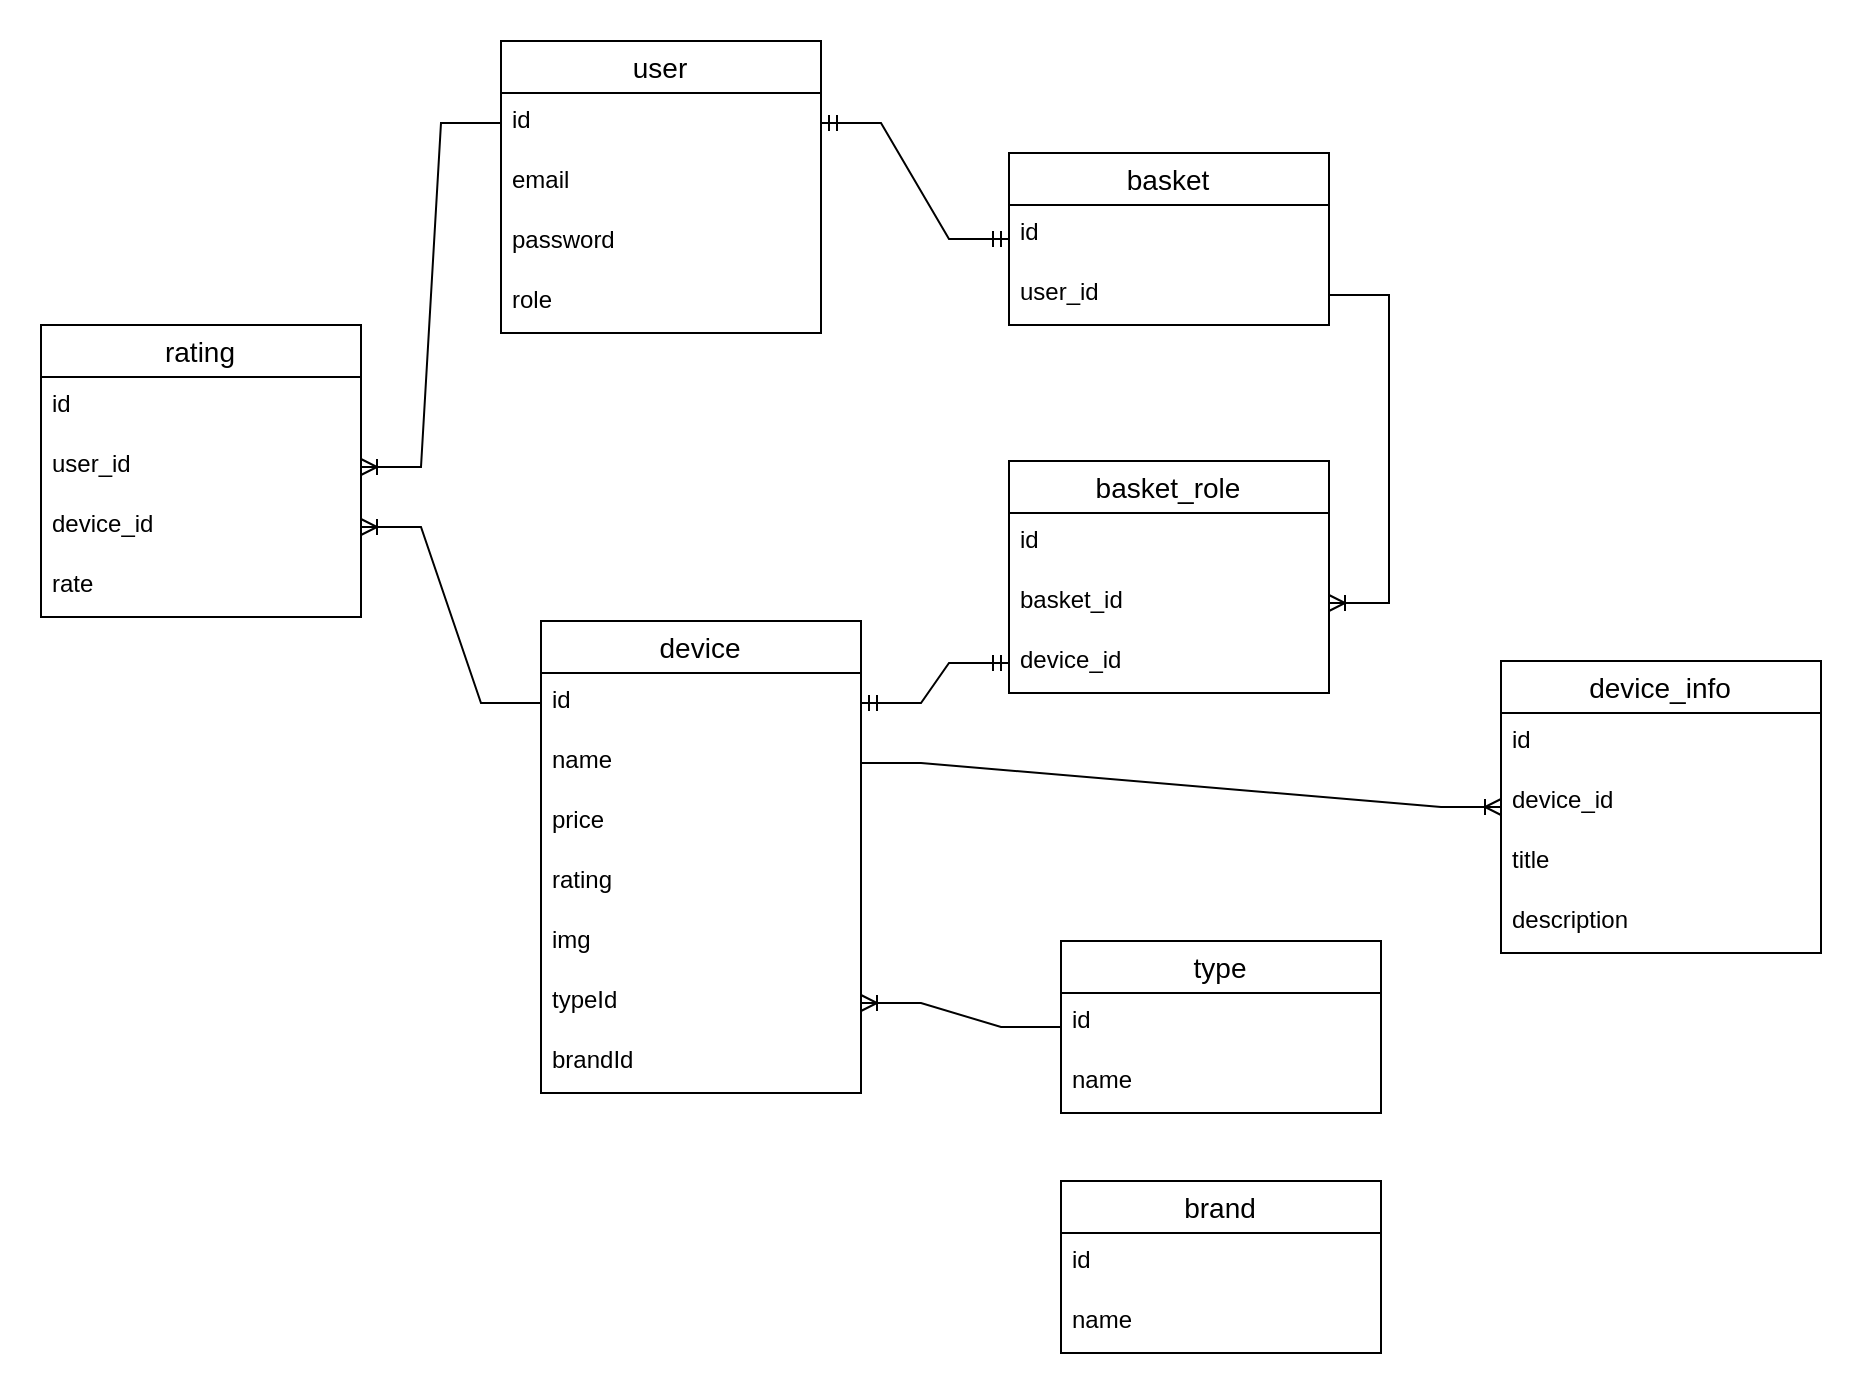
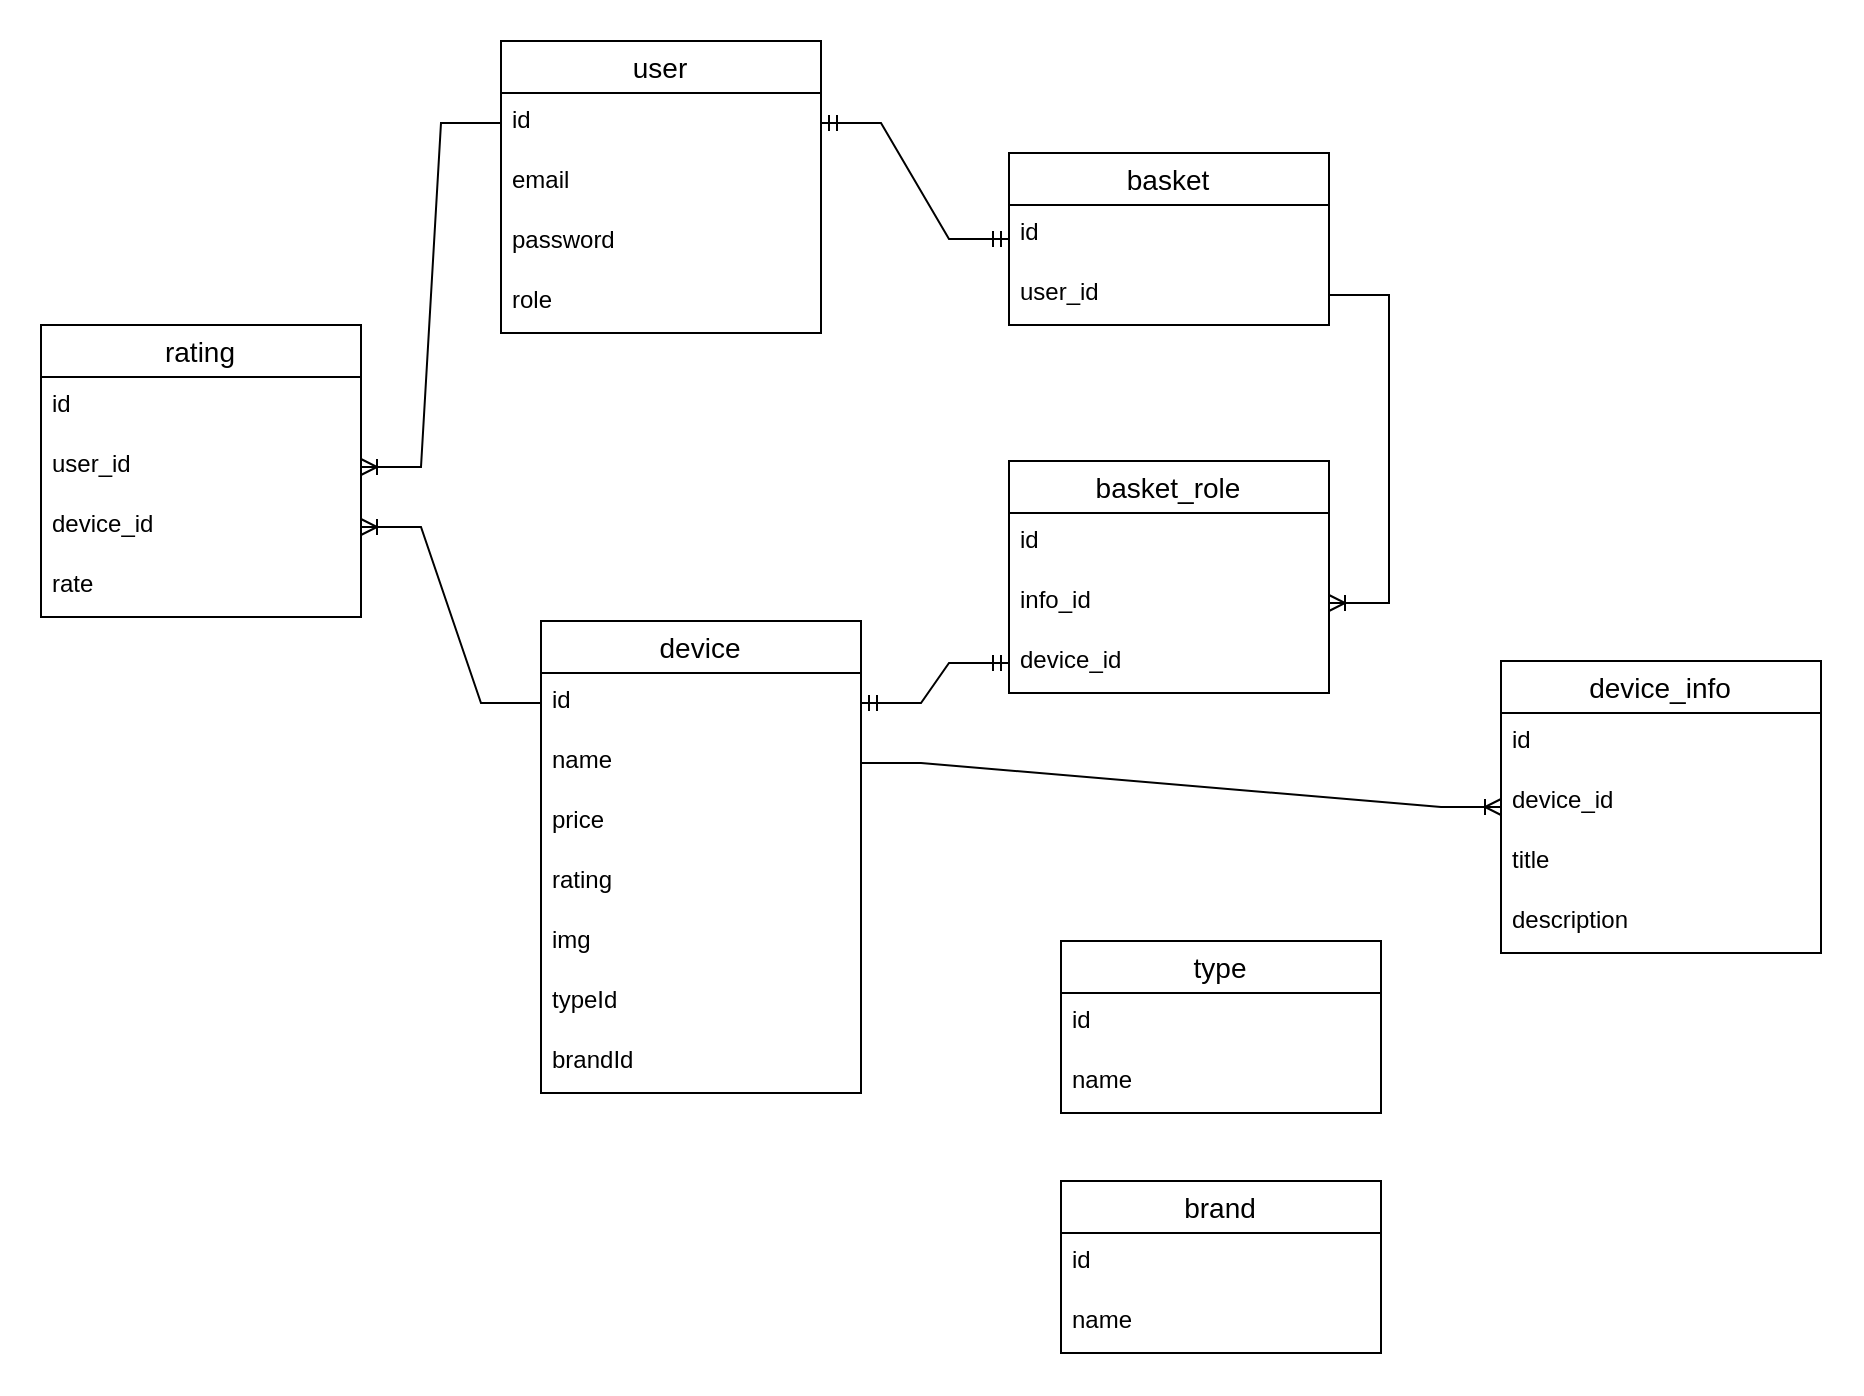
node "basket_id": label "basket_id" -> "info_id"
edge "type" -> "typeId": removed
